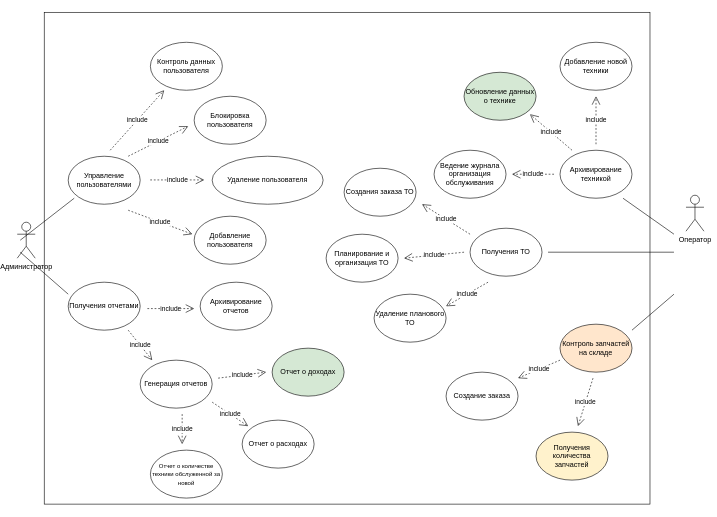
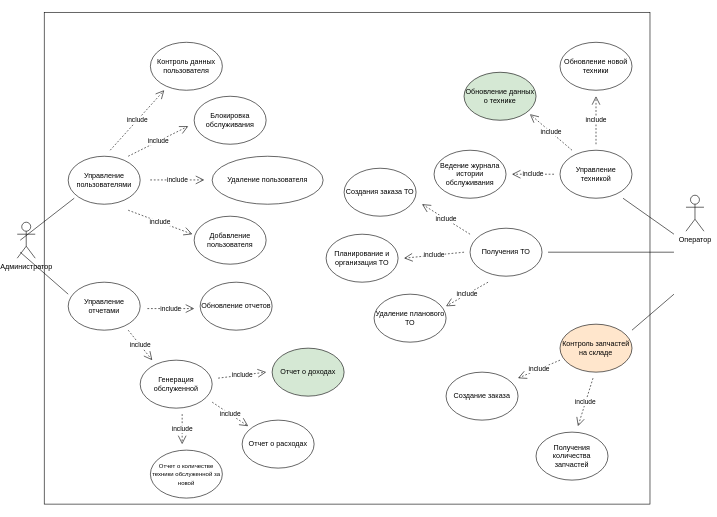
node "Добавление новой техники": label "Добавление новой техники" -> "Обновление новой техники"
node "Блокировка пользователя": label "Блокировка пользователя" -> "Блокировка обслуживания"
node "Ведение журнала организация обслуживания": label "Ведение журнала организация обслуживания" -> "Ведение журнала истории обслуживания"
node "Архивирование техникой": label "Архивирование техникой" -> "Управление техникой"
node "Получения отчетами": label "Получения отчетами" -> "Управление отчетами"
node "Архивирование отчетов": label "Архивирование отчетов" -> "Обновление отчетов"
node "Генерация отчетов": label "Генерация отчетов" -> "Генерация обслуженной"
node "Получения количества запчастей": fillcolor #fff2cc -> #ffffff
